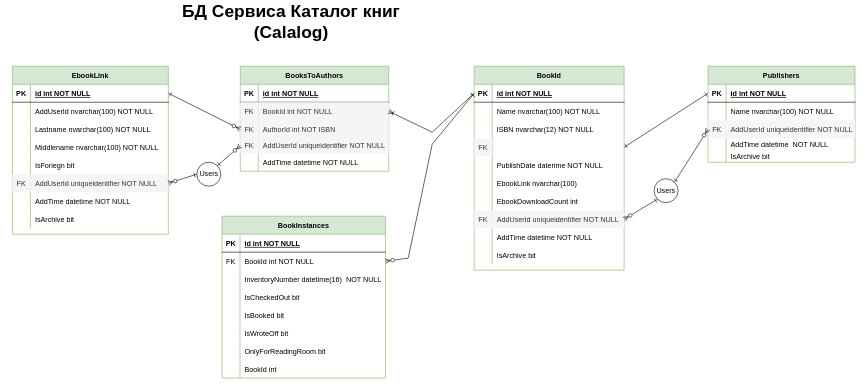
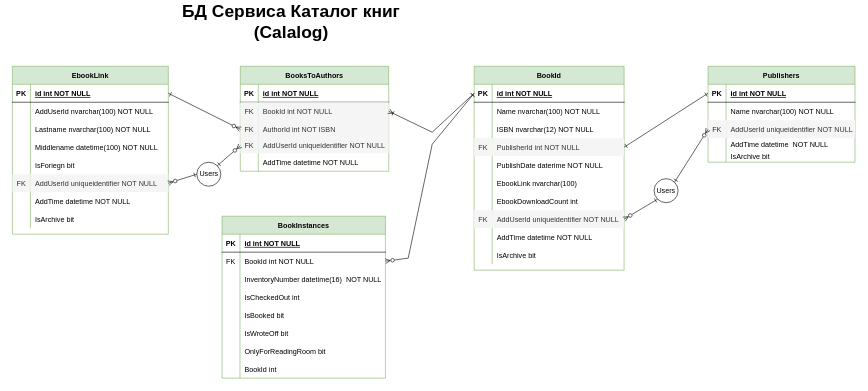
node "PublisherId int NOT NULL": added
node "Middlename nvarchar(100) NOT NULL": label "Middlename nvarchar(100) NOT NULL" -> "Middlename datetime(100) NOT NULL"
node "IsCheckedOut bit": label "IsCheckedOut bit" -> "IsCheckedOut int"
